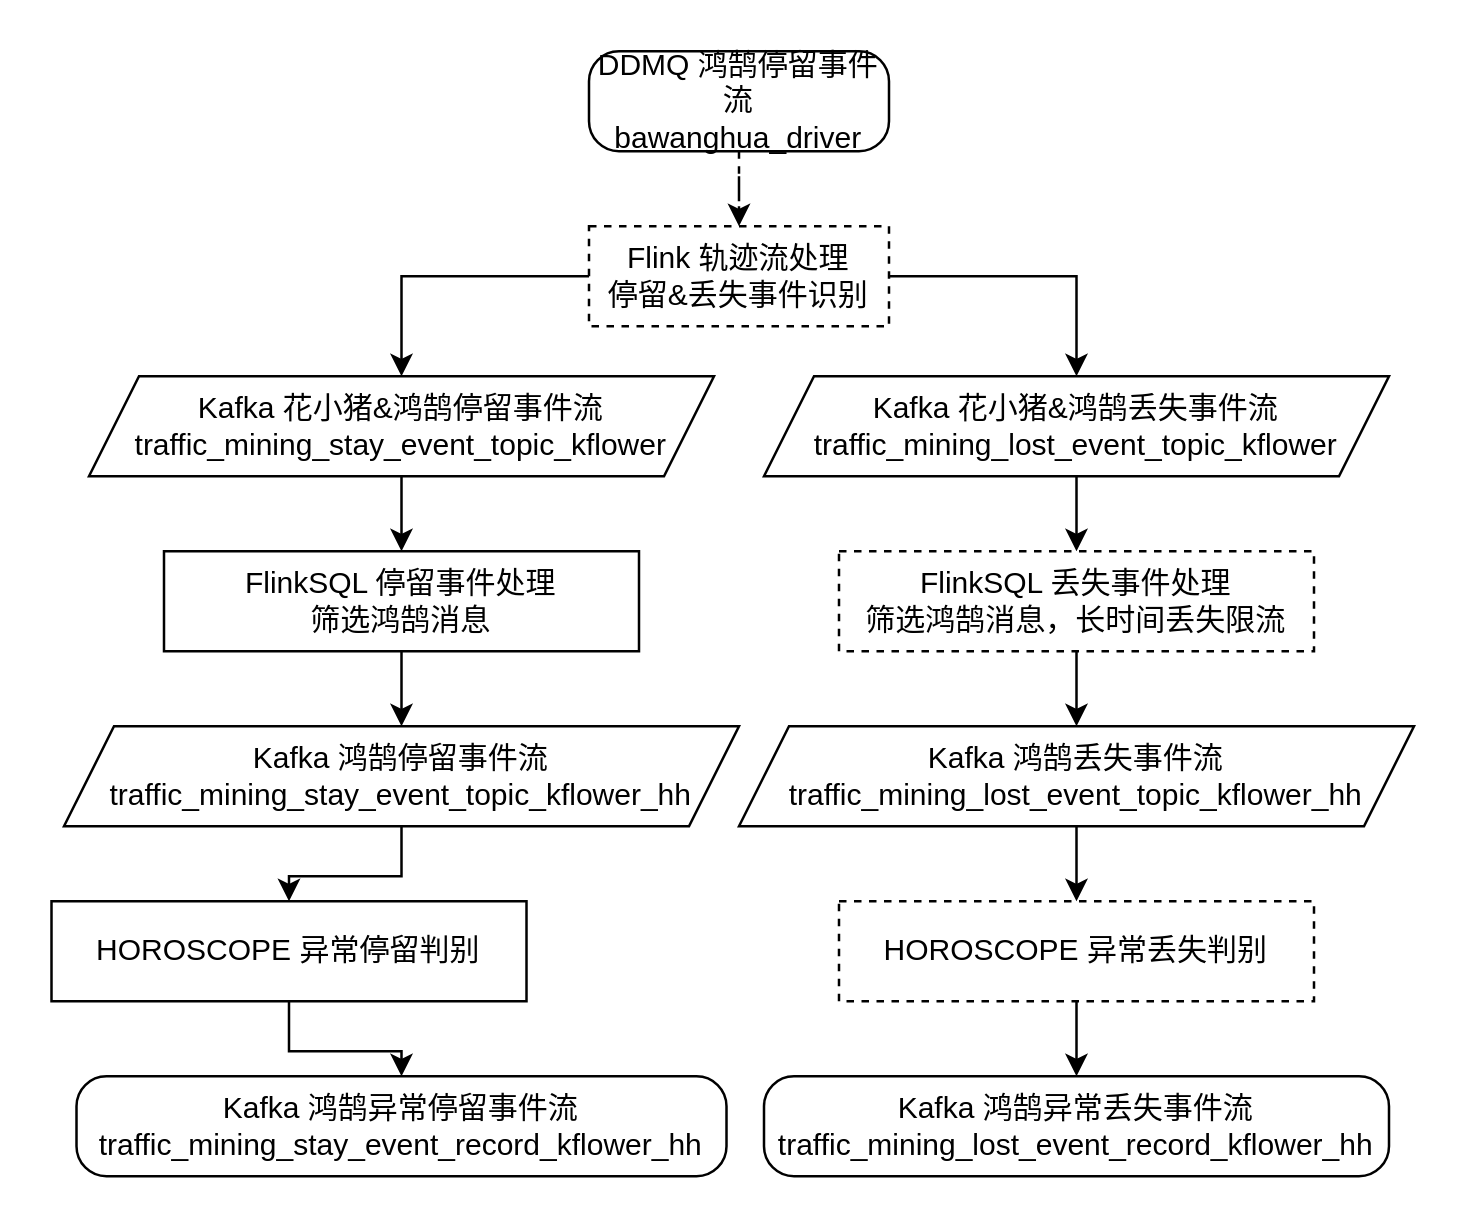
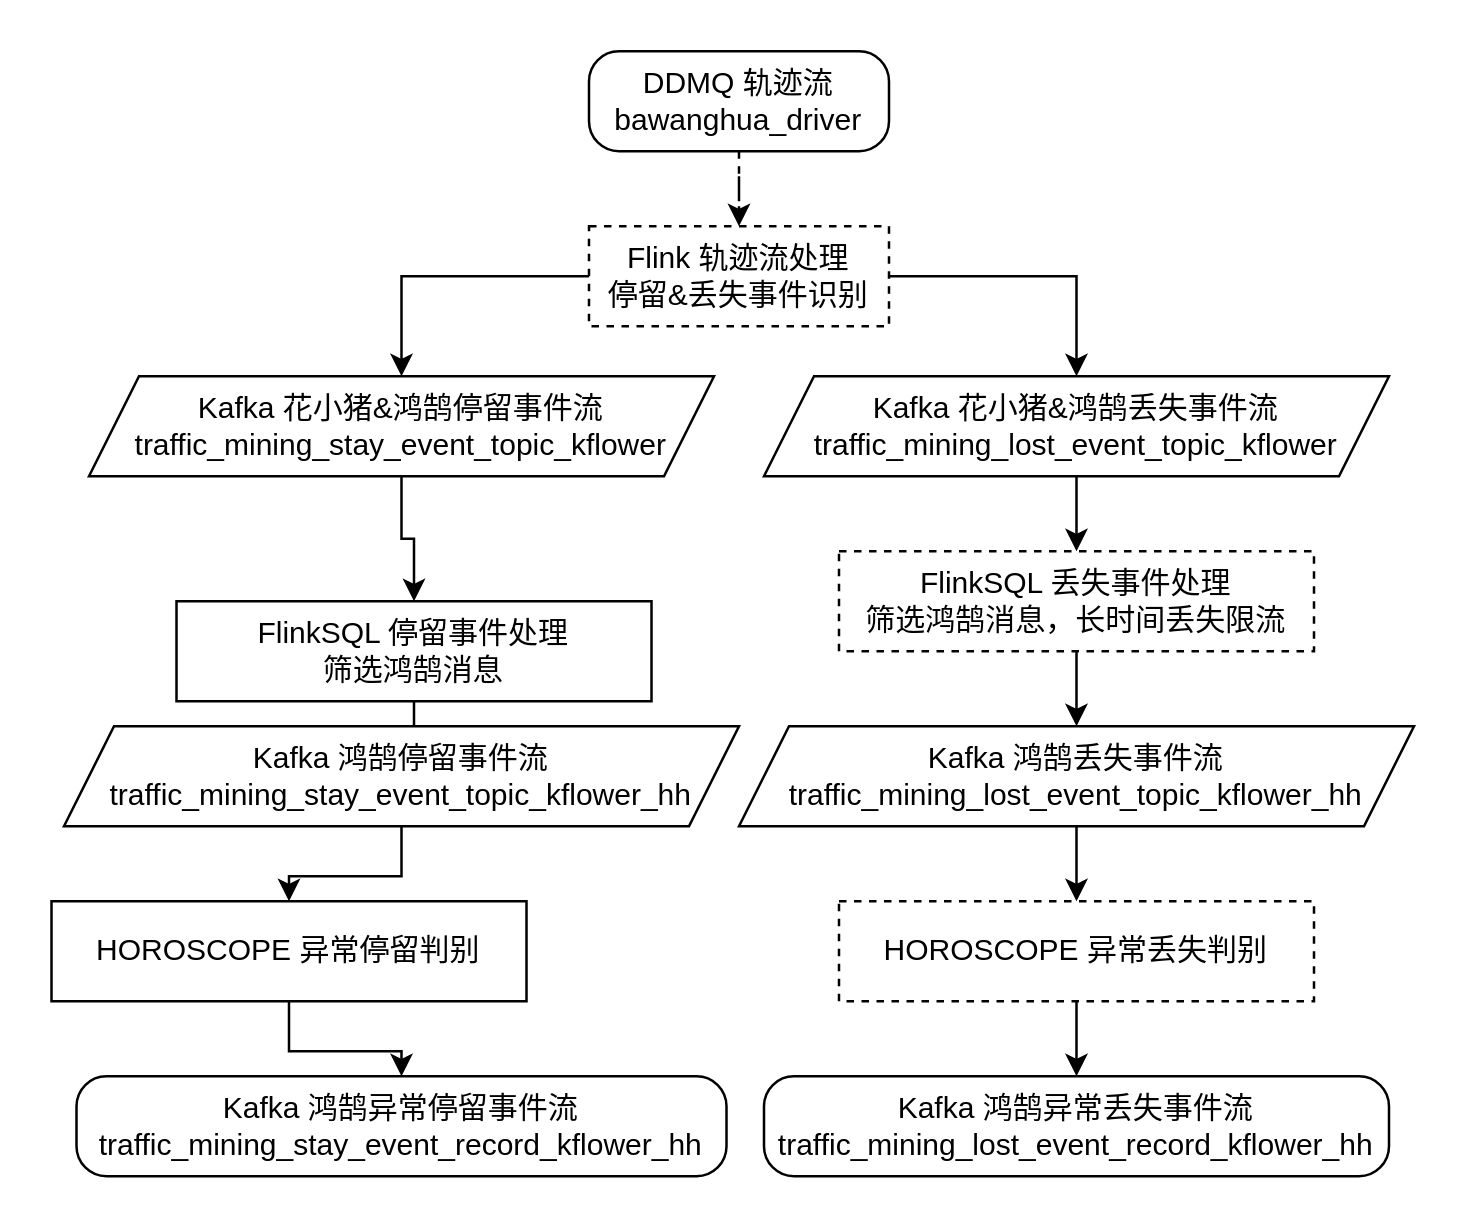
node "DDMQ 鸿鹄停留事件流 bawanghua_driver": label "DDMQ 鸿鹄停留事件流 bawanghua_driver" -> "DDMQ 轨迹流 bawanghua_driver"
node "FlinkSQL 停留事件处理 筛选鸿鹄消息": moved (401, 601) -> (414, 651)
